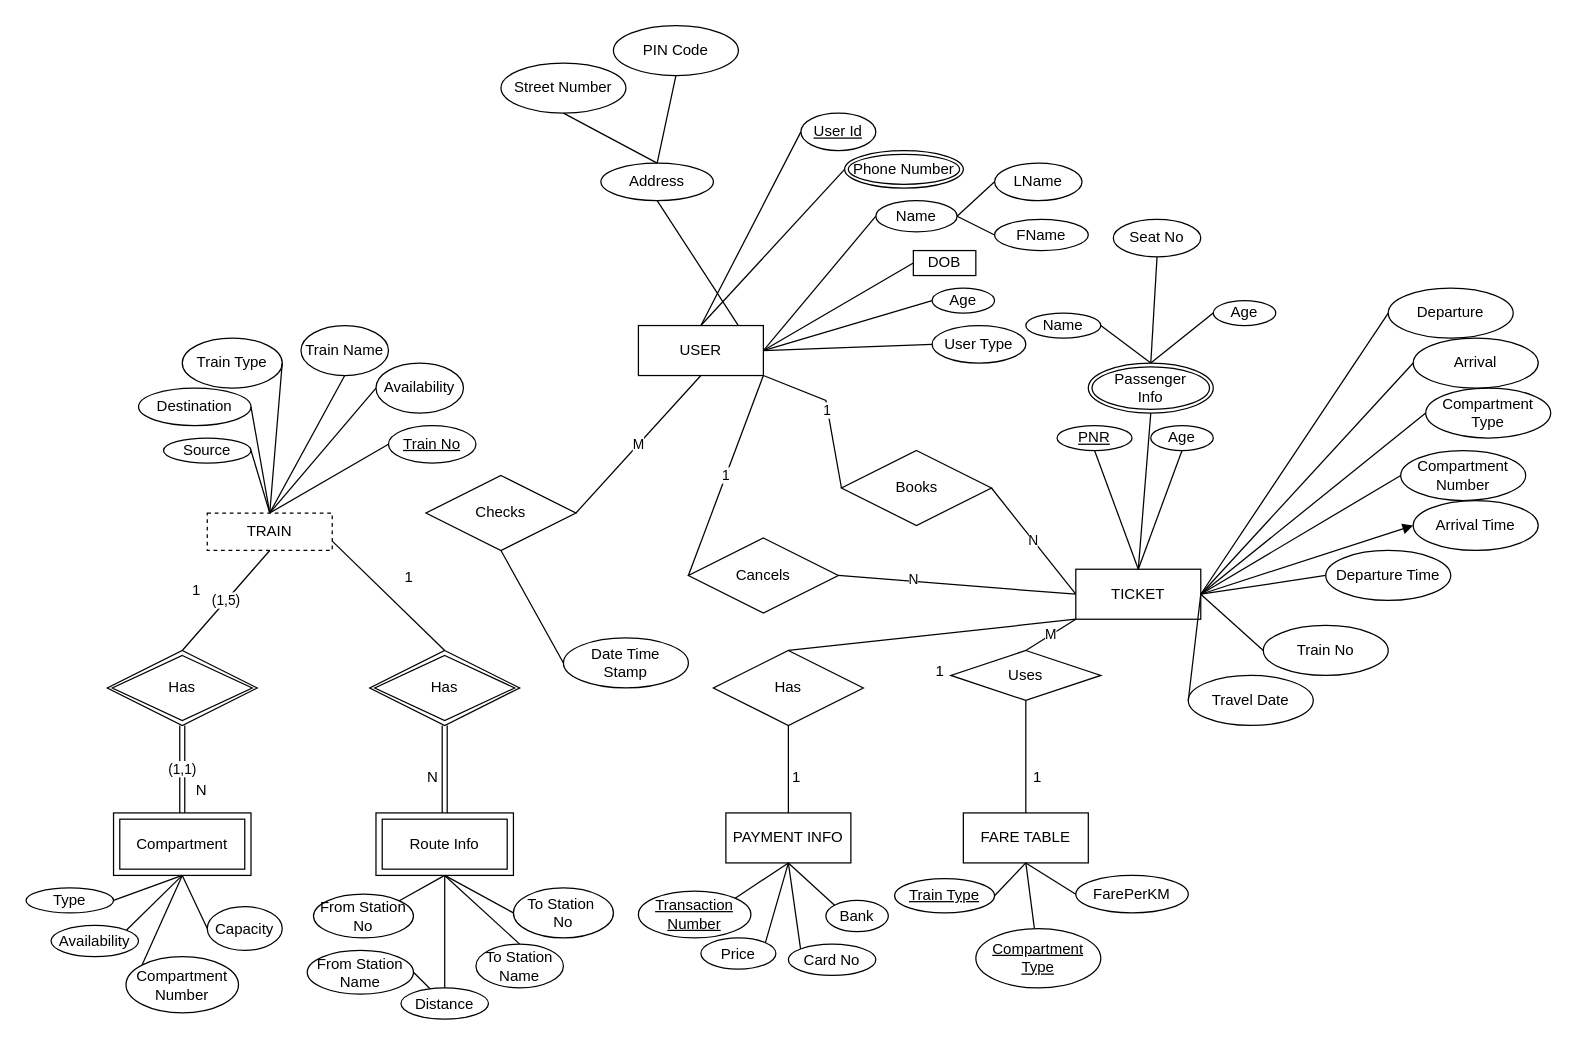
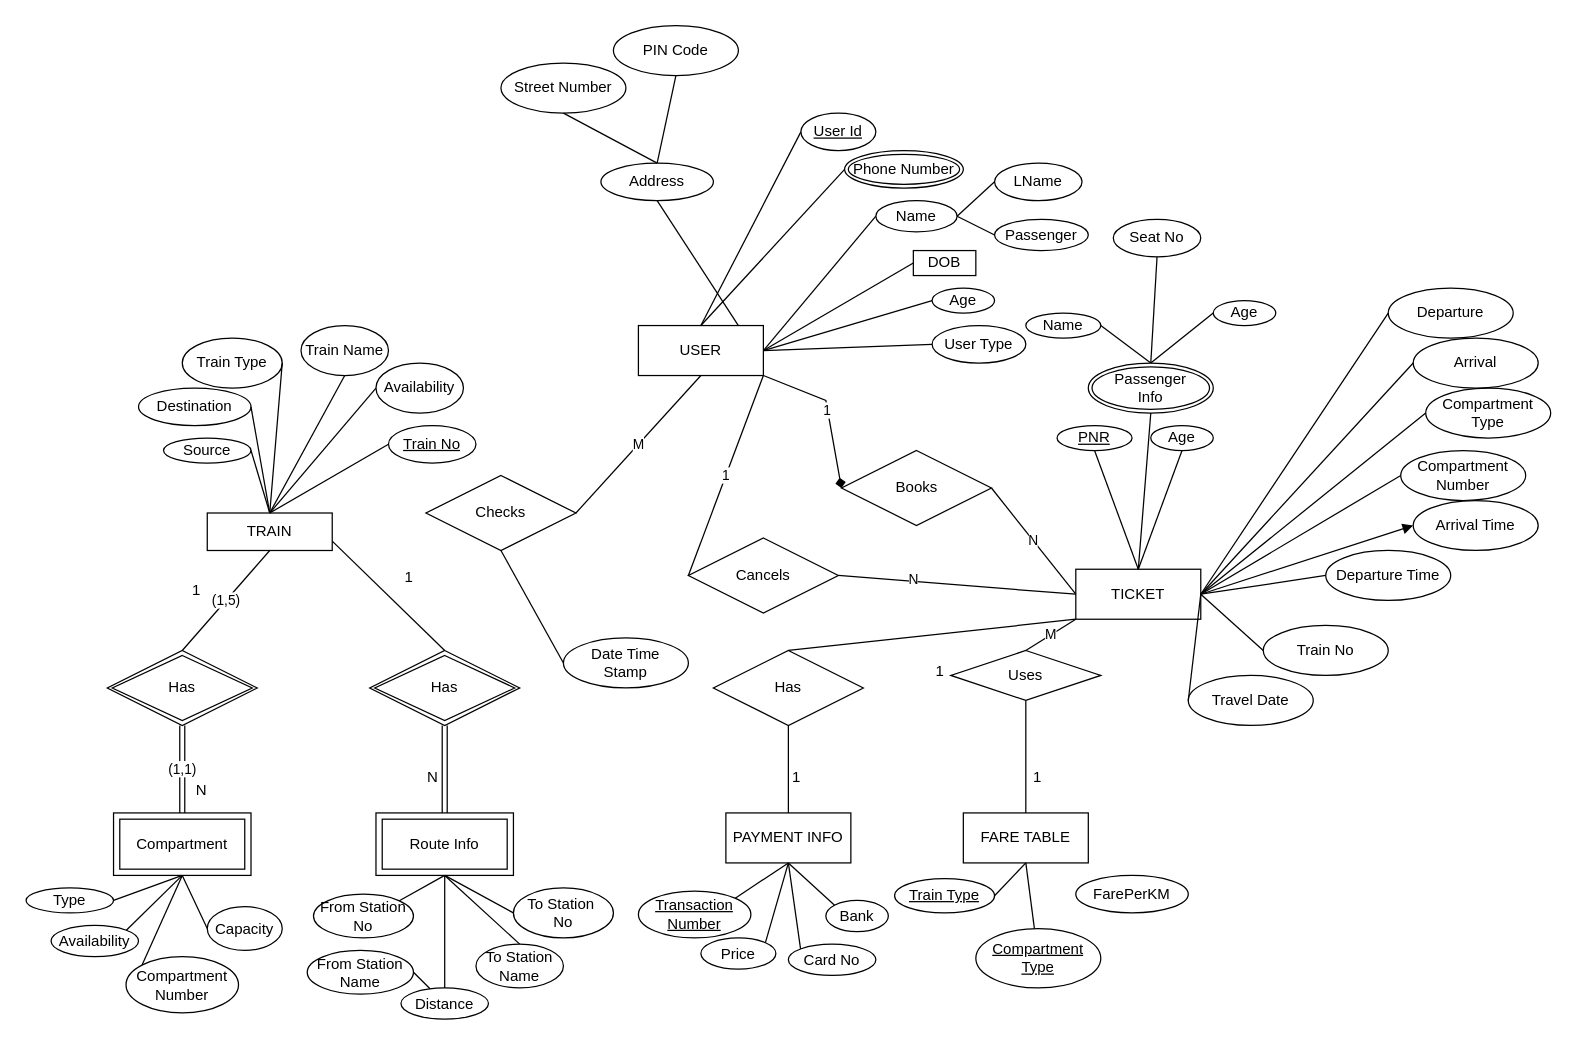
node "FName": label "FName" -> "Passenger"
edge "USER" -- "Books": arrowhead none -> diamond
node "TRAIN": style dashed -> solid
edge "FARE TABLE" -- "FarePerKM": removed
